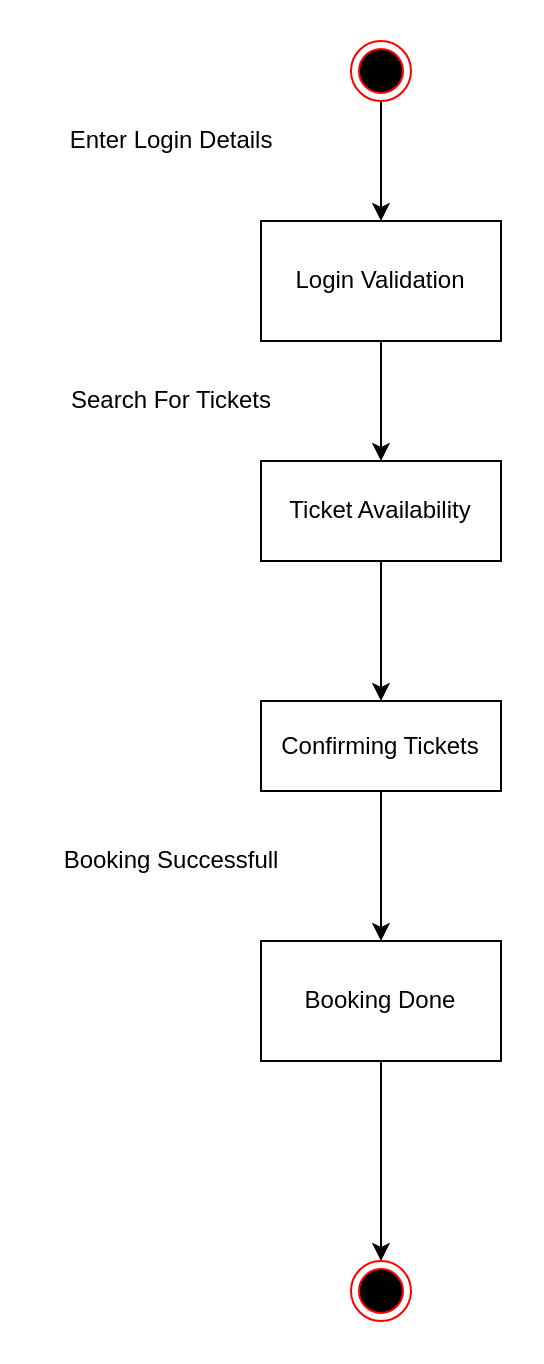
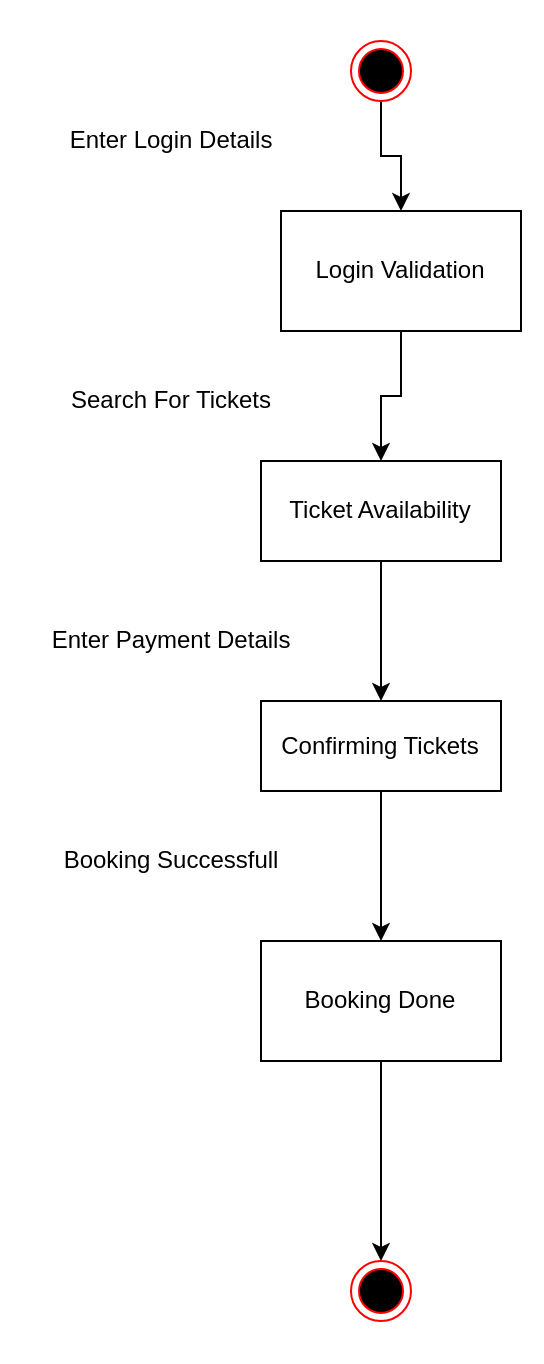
node "Login Validation": moved (381, 281) -> (401, 271)
node "Enter Payment Details": added
